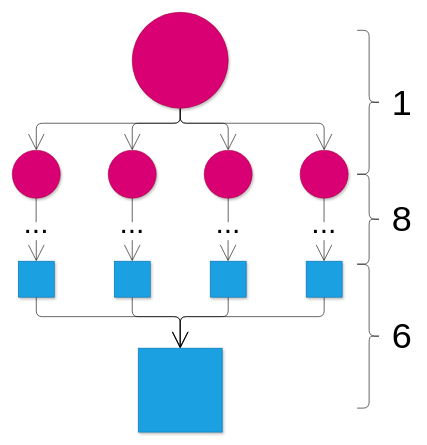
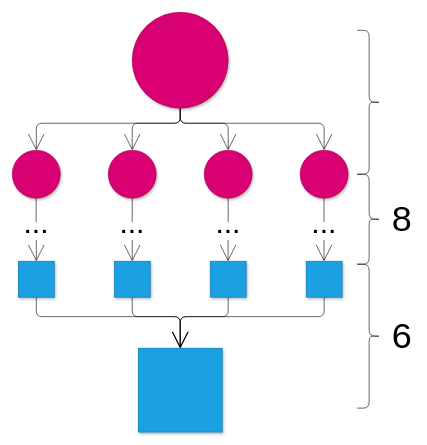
node "1": removed
